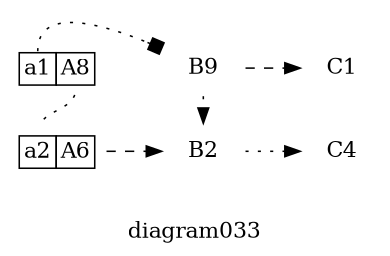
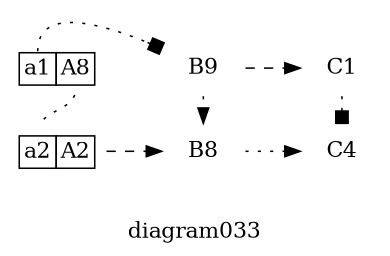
edge "C1" -> "C4": added
node "a2": text "A6" -> "A2"
node "B2": label "B2" -> "B8"
